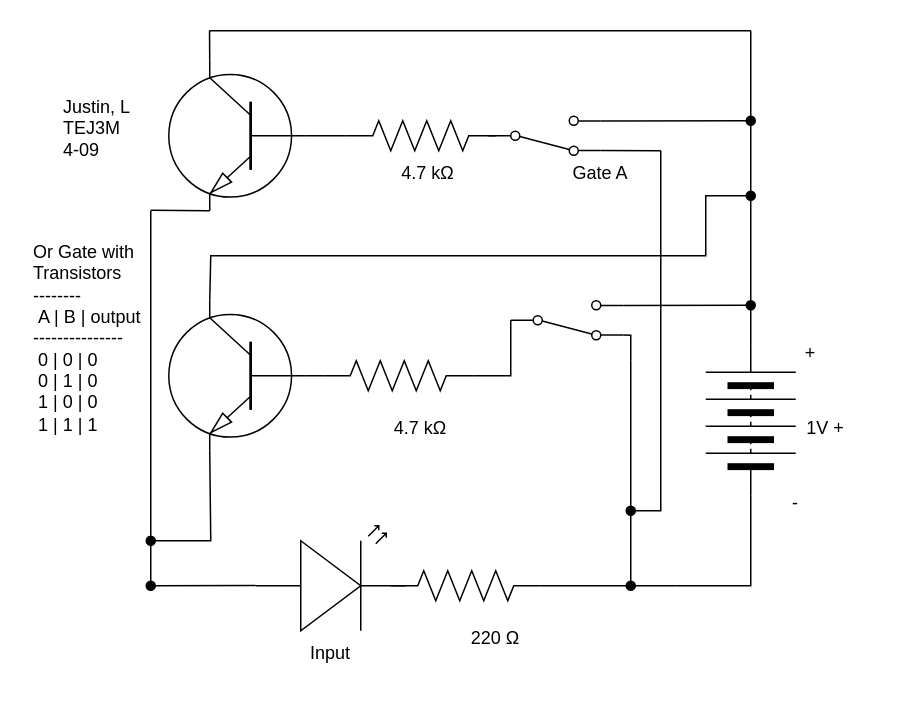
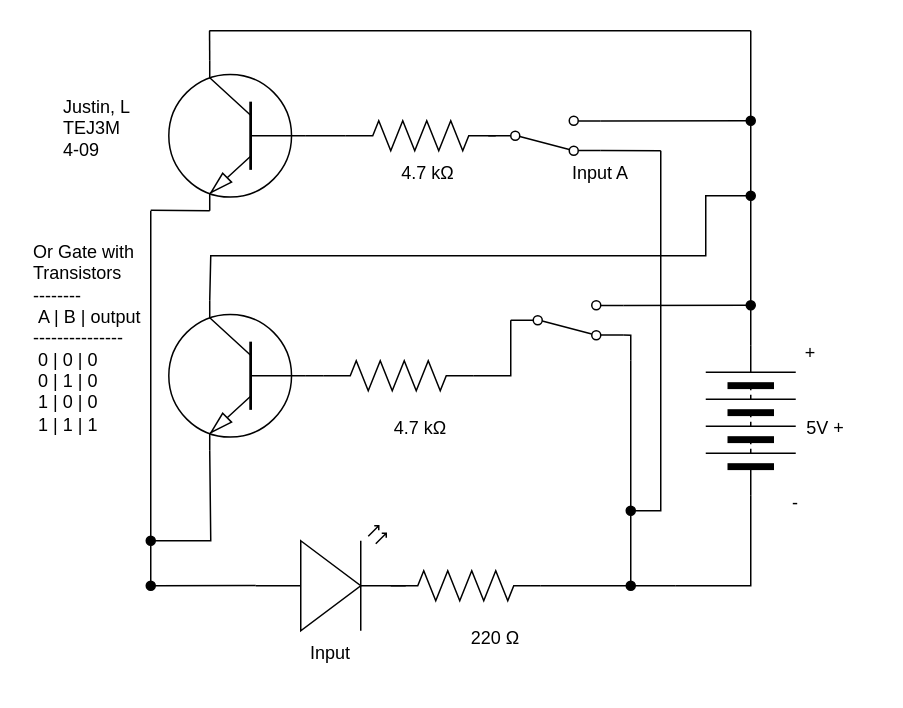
node "Gate A": label "Gate A" -> "Input A"
node "1V +": label "1V +" -> "5V +"
